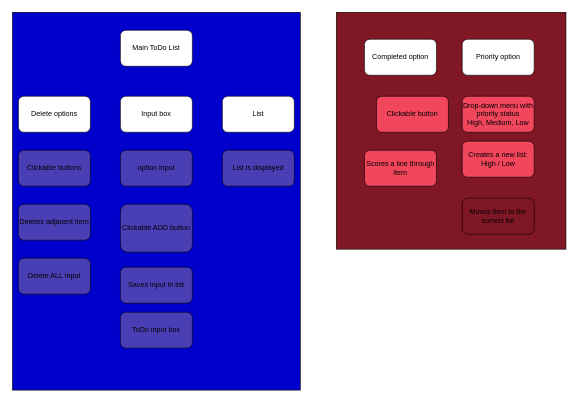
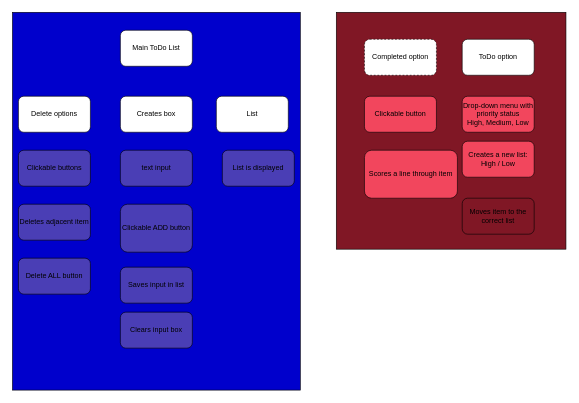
node "Completed option": style solid -> dashed
node "Priority option": label "Priority option" -> "ToDo option"
node "Input box": label "Input box" -> "Creates box"
node "List": moved (258, 114) -> (252, 114)
node "Clickable button": moved (413, 114) -> (401, 114)
node "option input": label "option input" -> "text input"
node "Scores a line through item": size 72x36 -> 93x48
node "Delete ALL input": label "Delete ALL input" -> "Delete ALL button"
node "ToDo input box": label "ToDo input box" -> "Clears input box"
